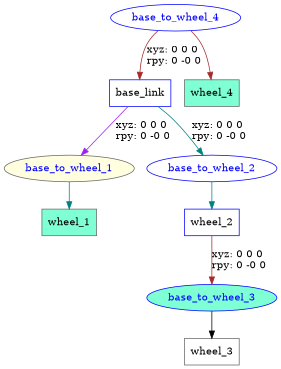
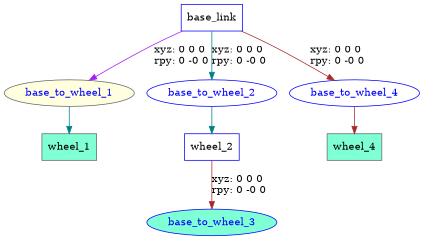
edge "base_to_wheel_4" -> "base_link": reversed
node "wheel_3": removed
